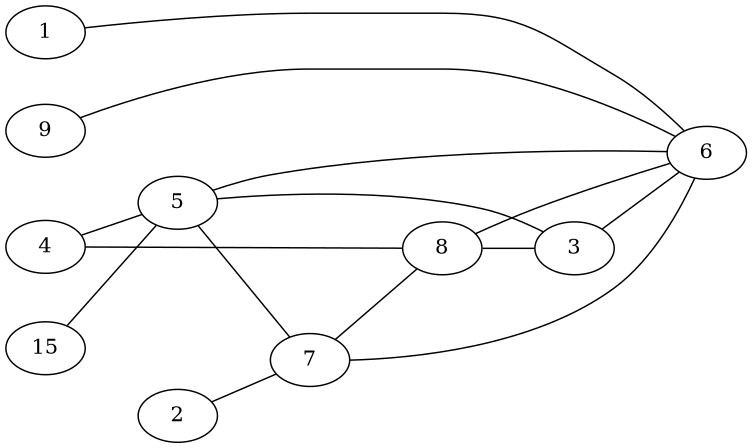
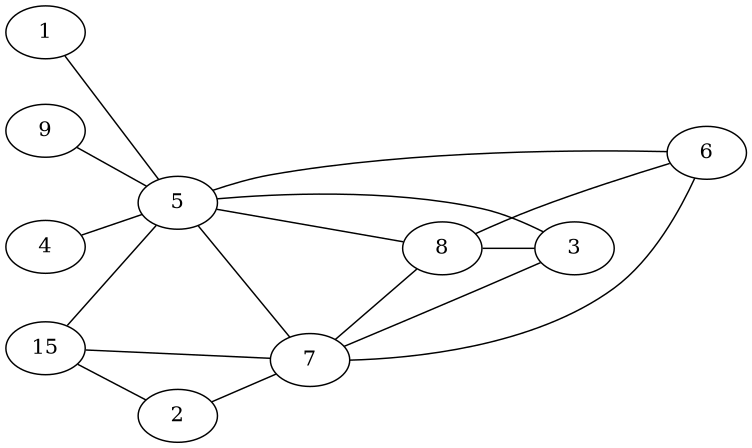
edge "1" -- "6": now "1" -- "5"
edge "9" -- "6": now "9" -- "5"
edge "6" -- "3": now "7" -- "3"
edge "4" -- "8": now "5" -- "8"
edge "15" -- "7": added
edge "15" -- "2": added
